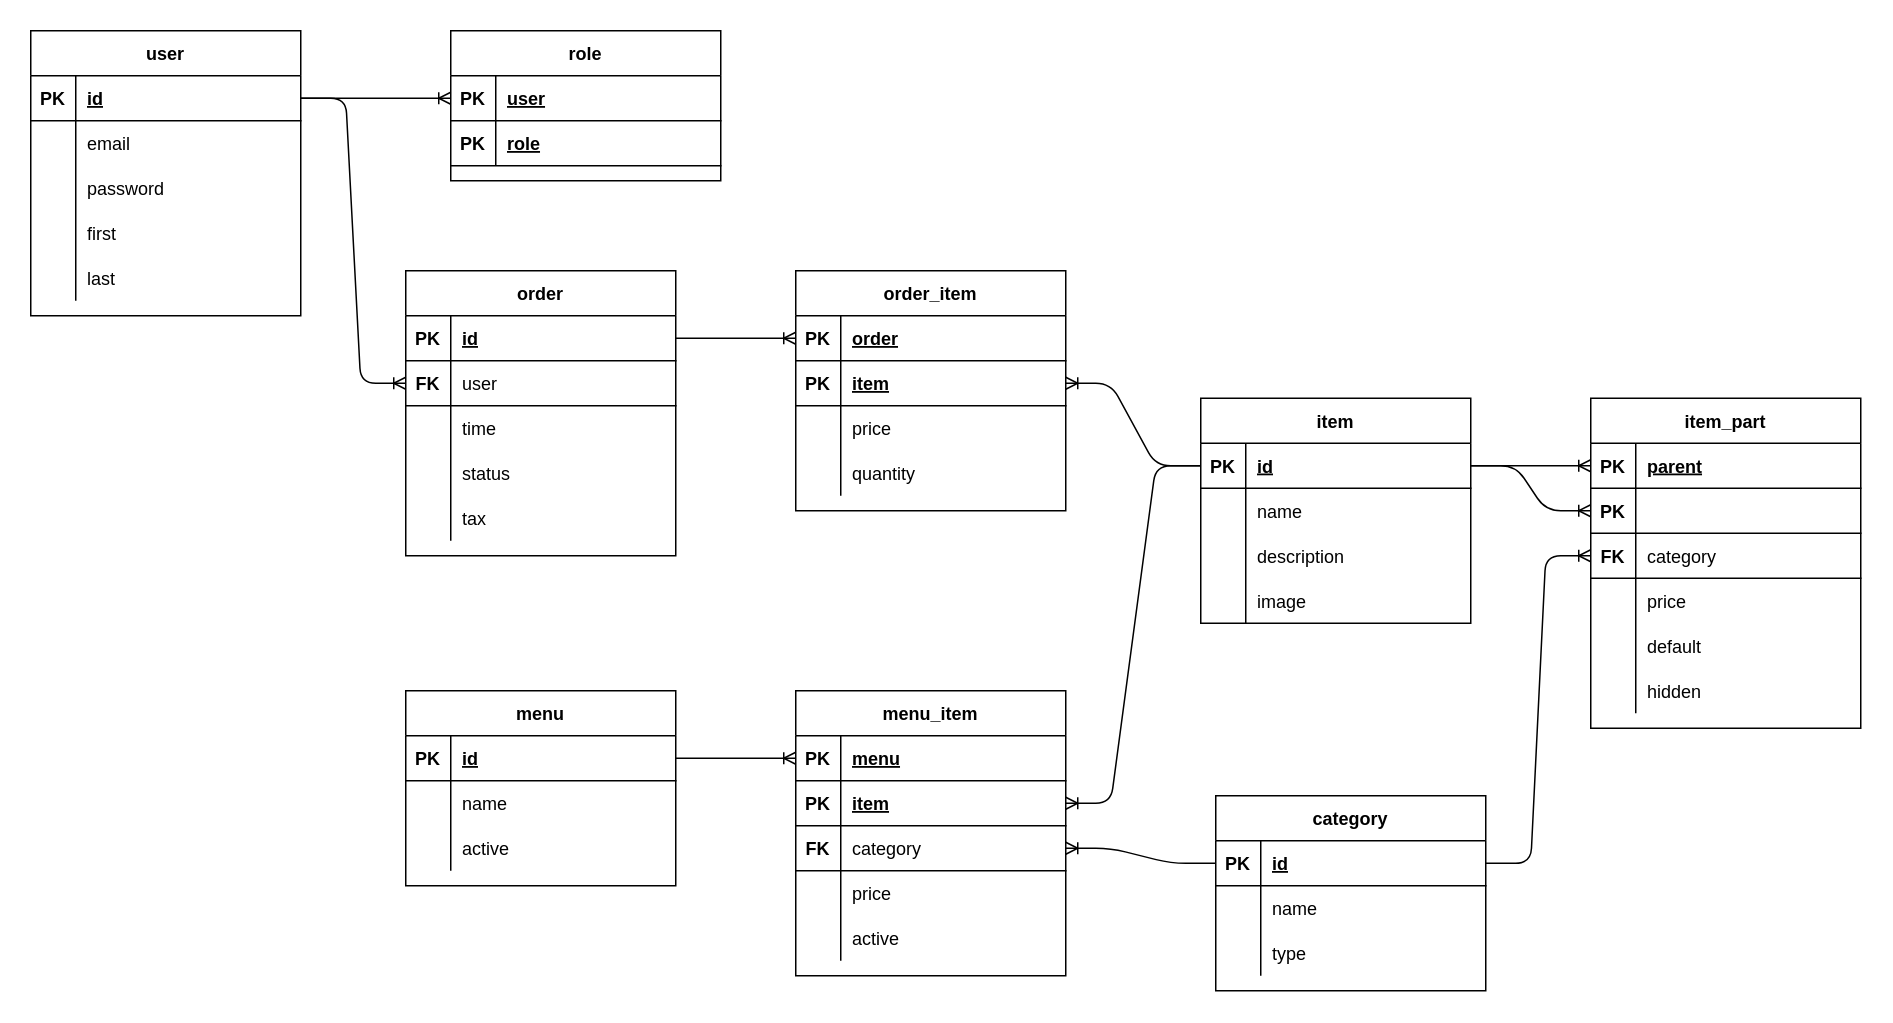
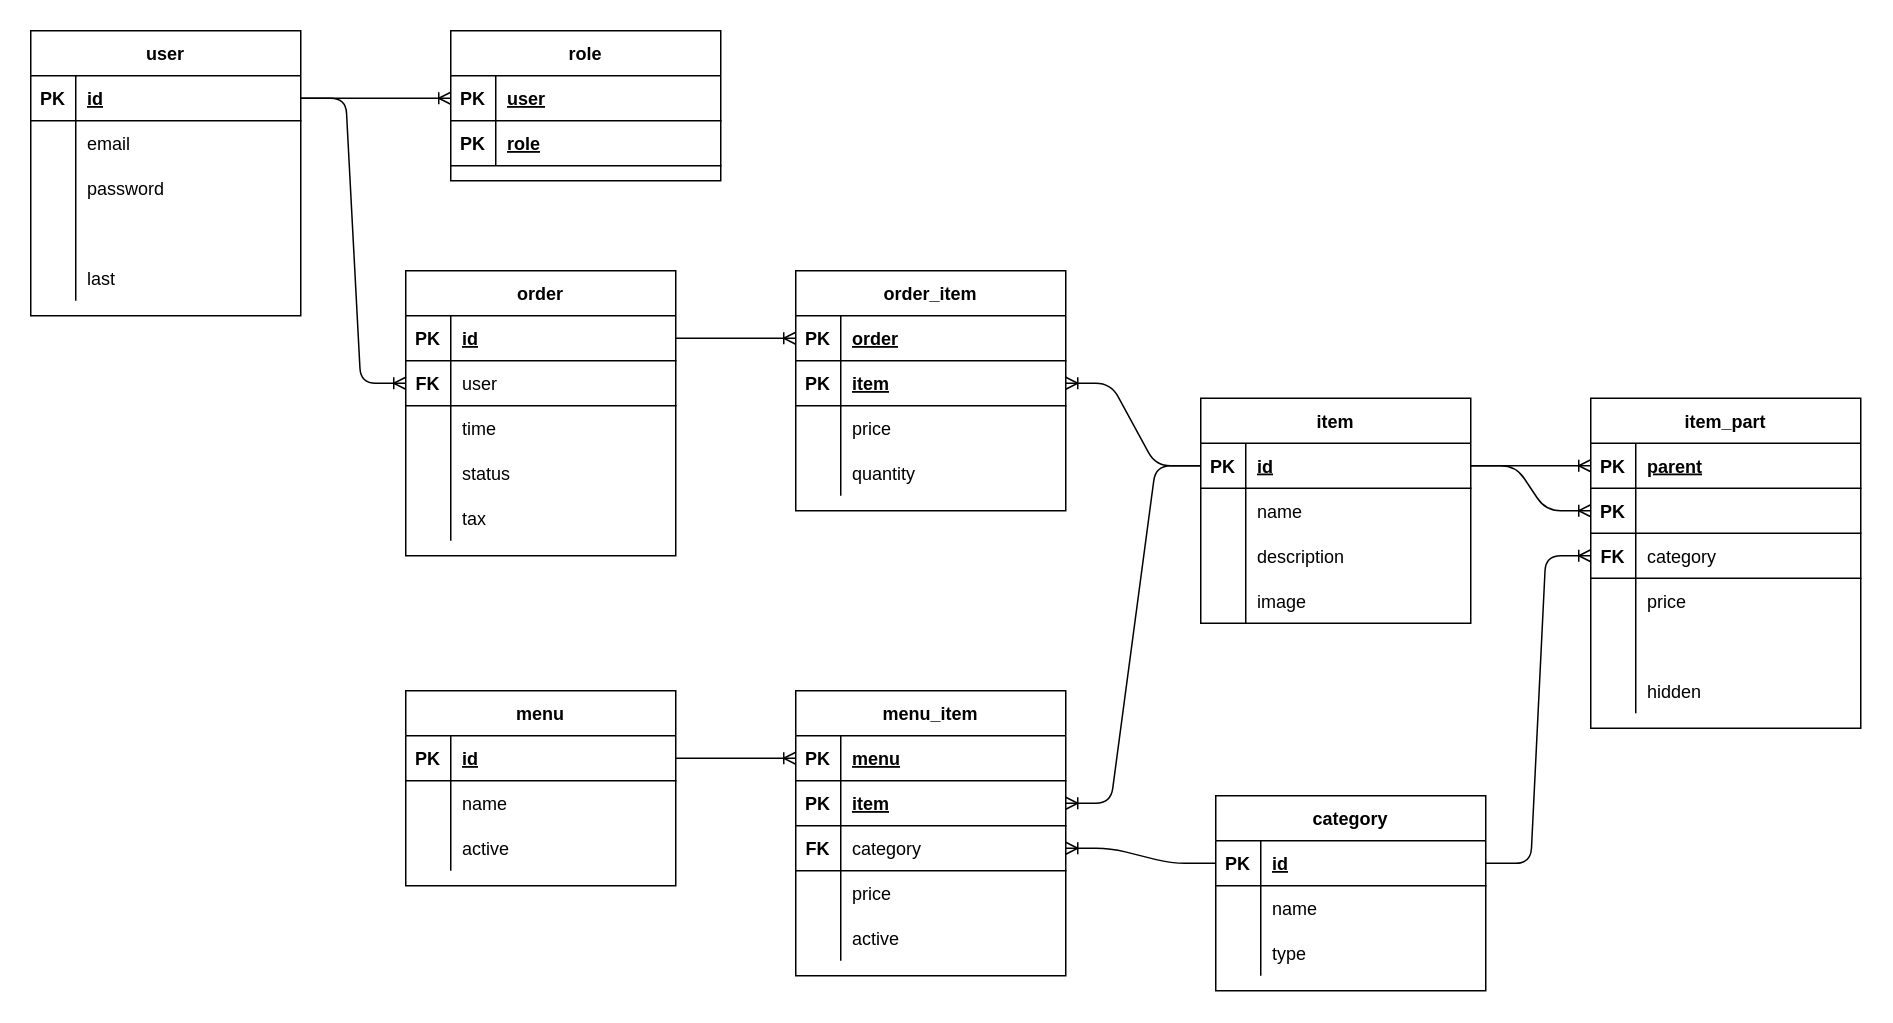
node "first": removed
node "default": removed
